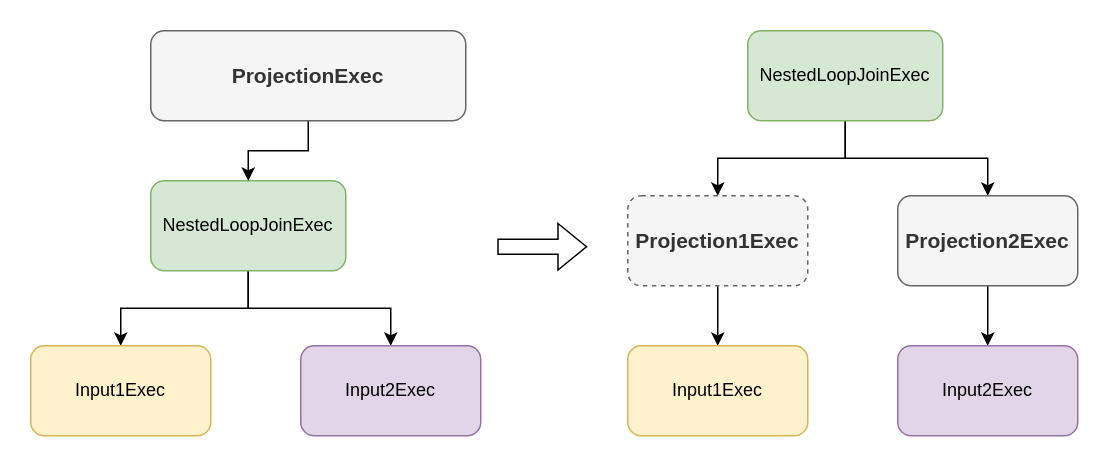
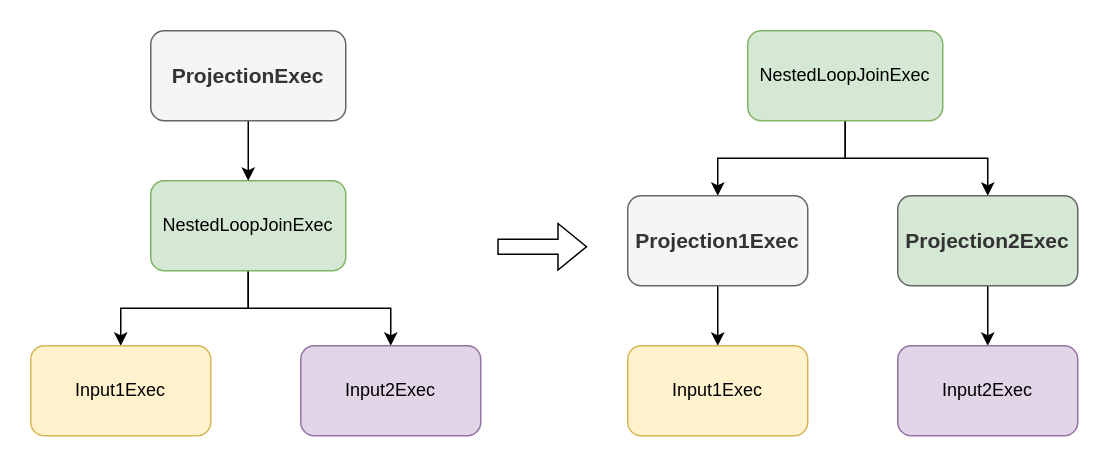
node "ProjectionExec": size 315x90 -> 195x90
node "Projection1Exec": style dashed -> solid
node "Projection2Exec": fillcolor #f5f5f5 -> #d5e8d4
